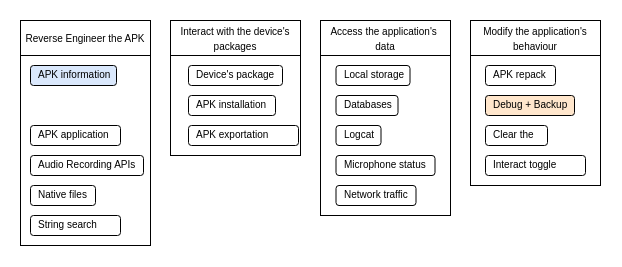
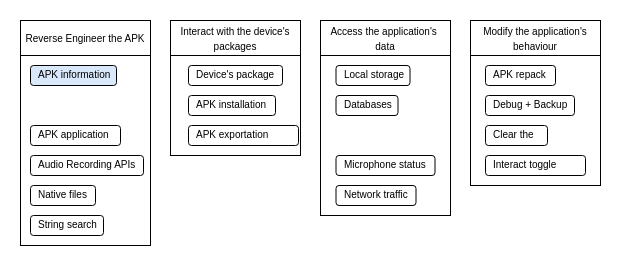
node "Debug + Backup": fillcolor #ffe6cc -> #ffffff
node "Logcat": removed
node "String search": size 90x20 -> 73x20
